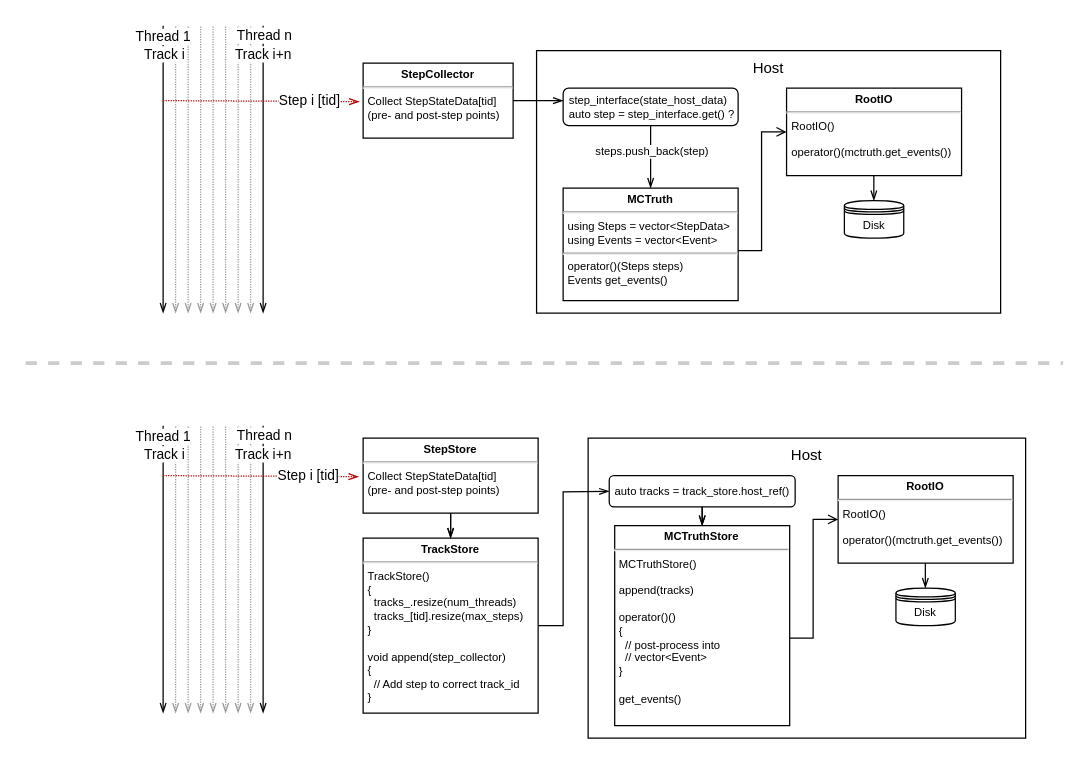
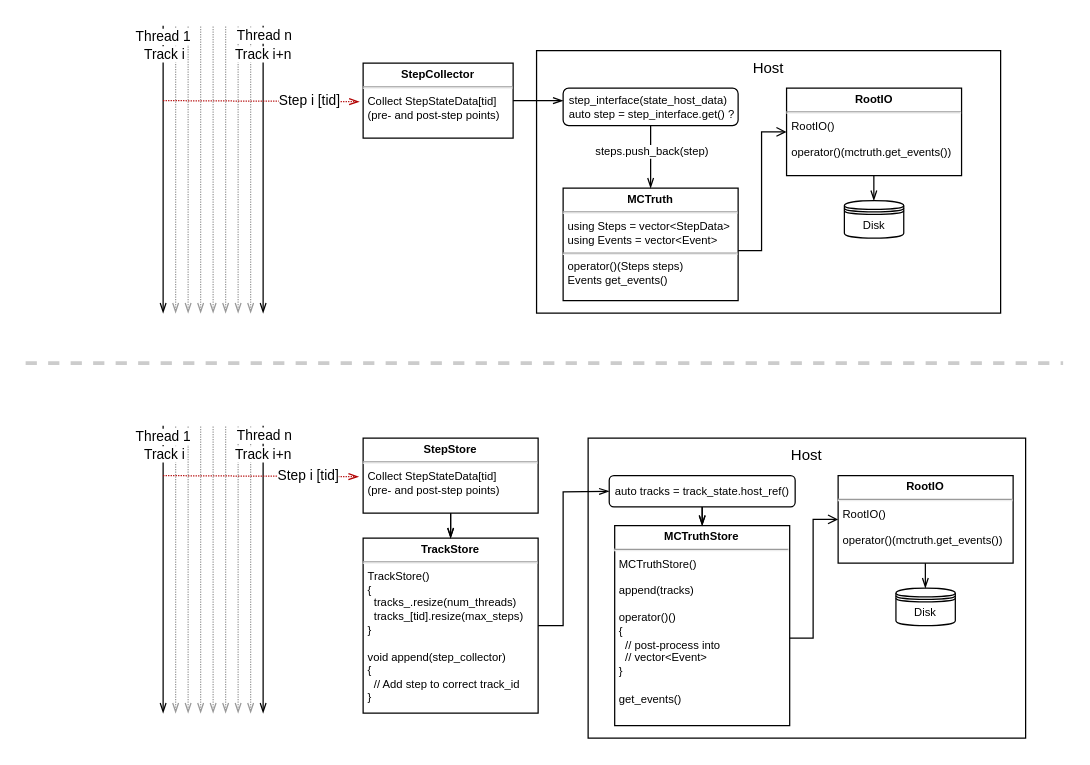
node "auto tracks = track_store.host_ref()": label "auto tracks = track_store.host_ref()" -> "auto tracks = track_state.host_ref()"
